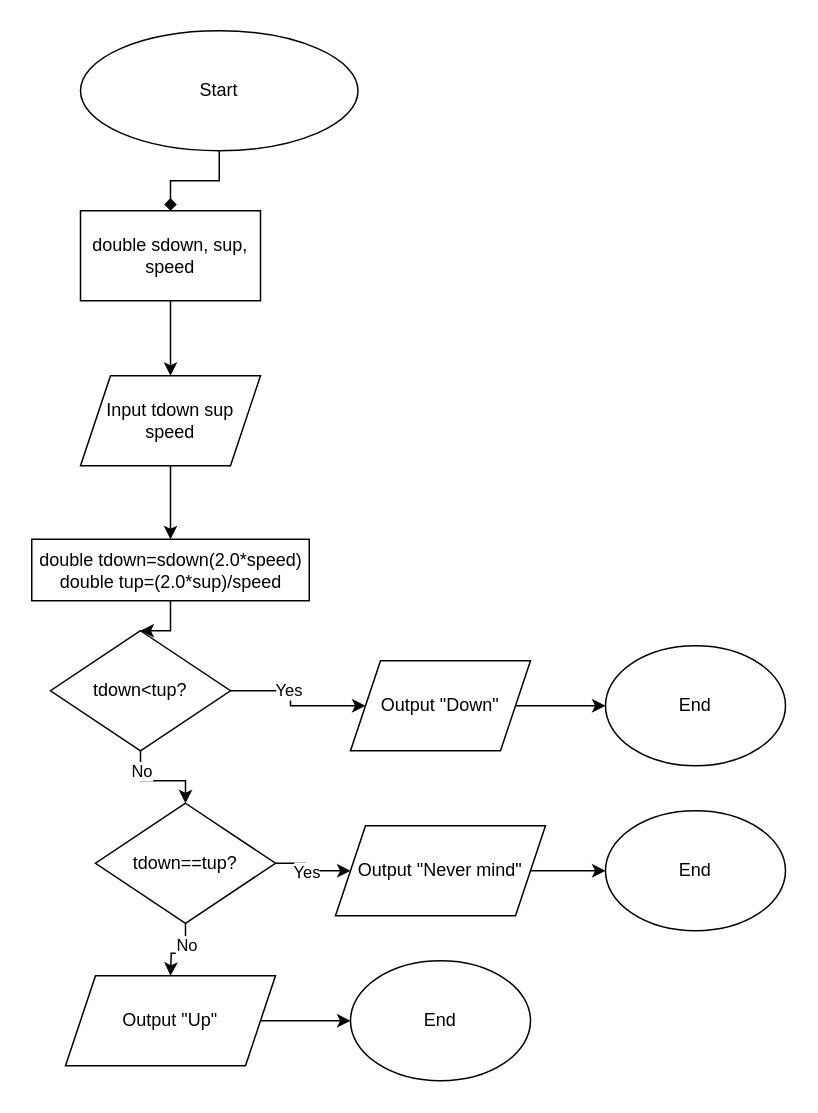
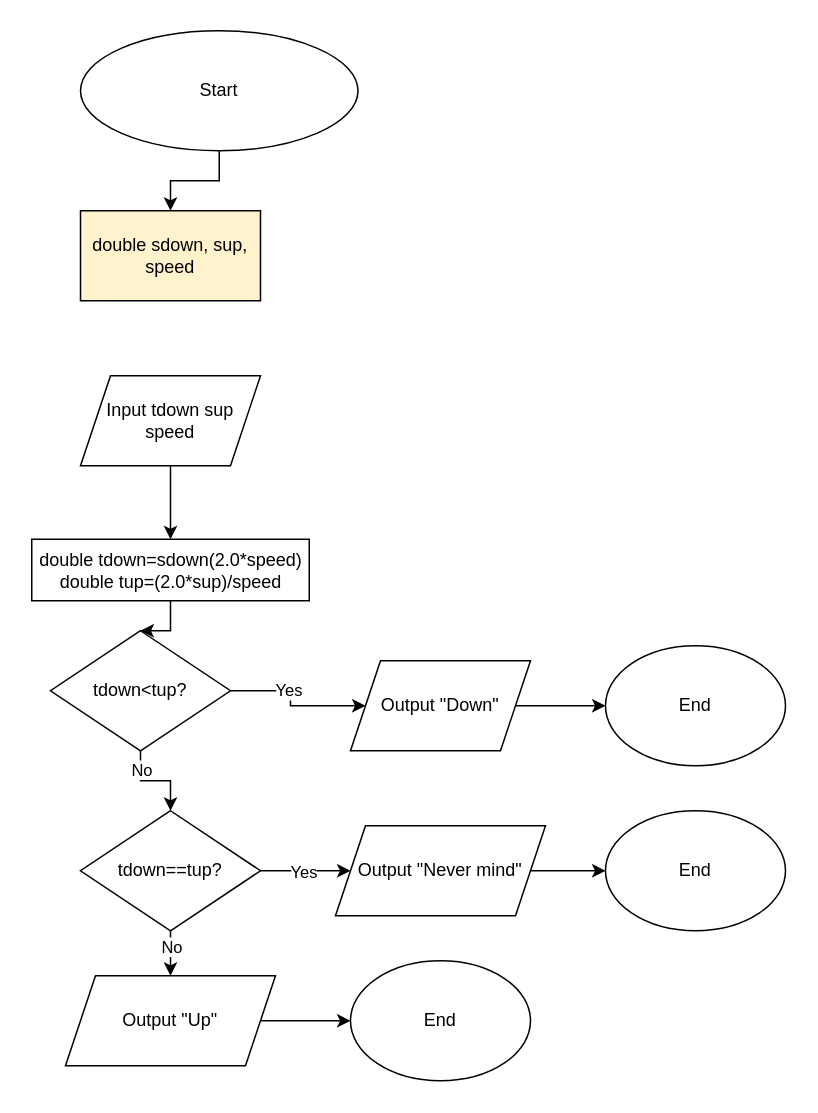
edge "Start" -> "double sdown, sup, speed": arrowhead diamond -> classic
node "double sdown, sup, speed": fillcolor #ffffff -> #fff2cc
edge "double sdown, sup, speed" -> "Input tdown sup speed": removed
node "tdown==tup?": moved (185, 863) -> (170, 871)
